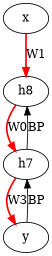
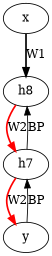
edge "x" -> "h8": color #ff0000 -> black
edge "h8" -> "h7": label "W0" -> "W2"
edge "h7" -> "y": label "W3" -> "W2"
